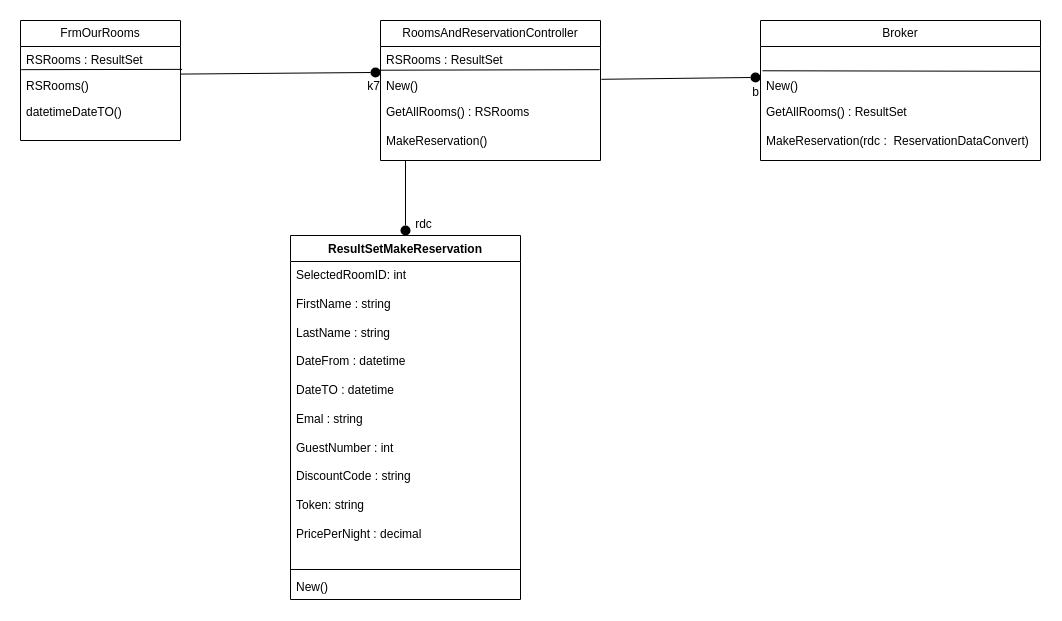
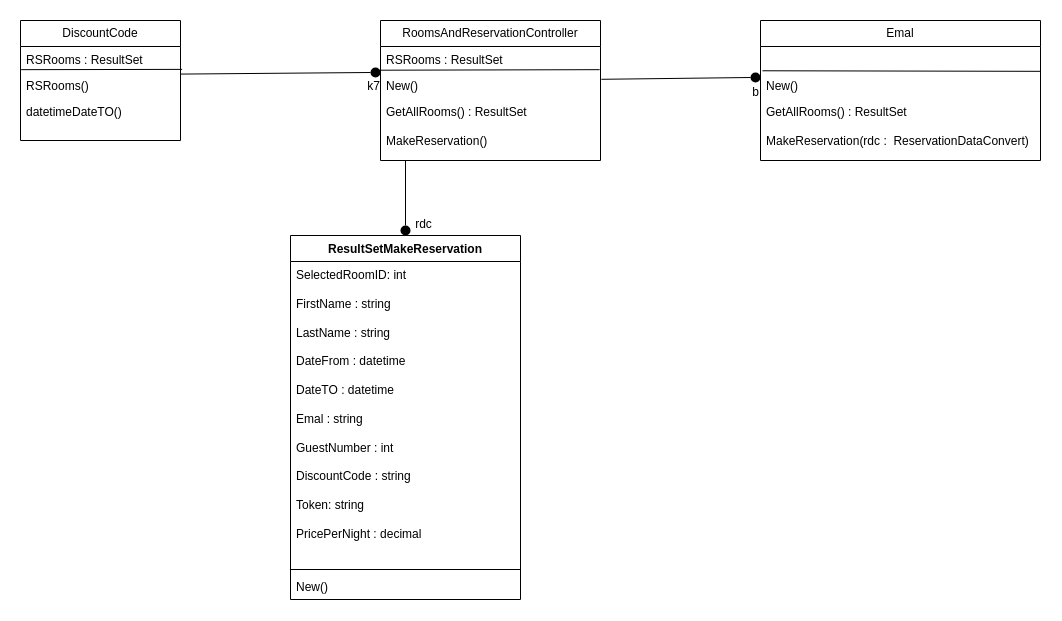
node "FrmOurRooms": label "FrmOurRooms" -> "DiscountCode"
node "Broker": label "Broker" -> "Emal"
node "GetAllRooms() : RSRooms MakeReservation()": label "GetAllRooms() : RSRooms MakeReservation()" -> "GetAllRooms() : ResultSet MakeReservation()"
